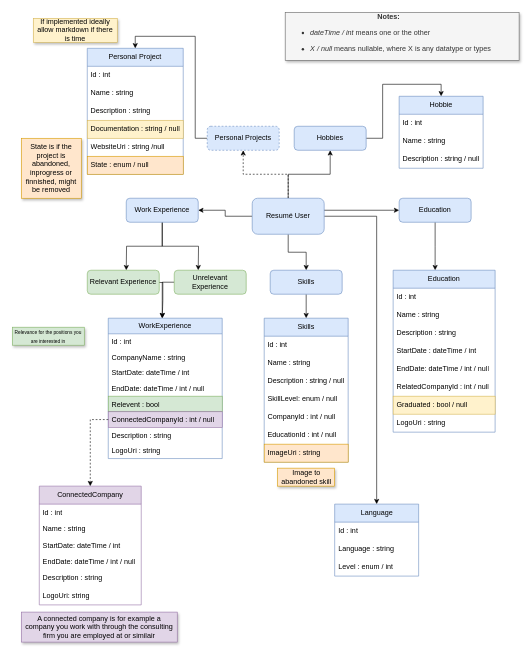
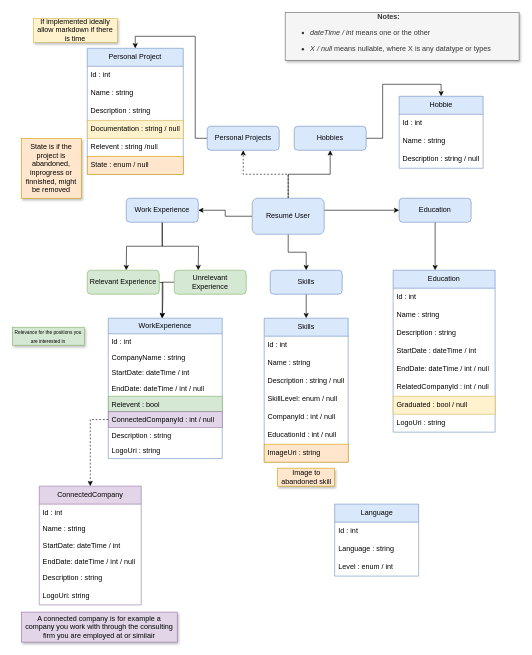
node "Personal Projects": style dashed -> solid
node "WebsiteUri : string /null": label "WebsiteUri : string /null" -> "Relevent : string /null"
edge "Resumé User" -> "Language": removed
